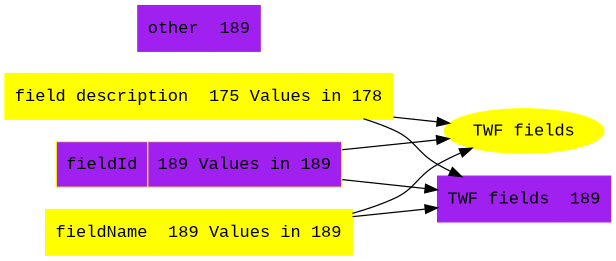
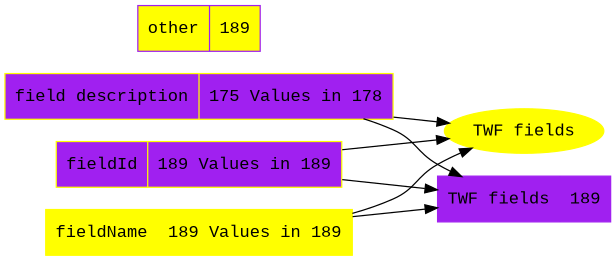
node "other": fillcolor purple -> yellow
node "field description": fillcolor yellow -> purple
